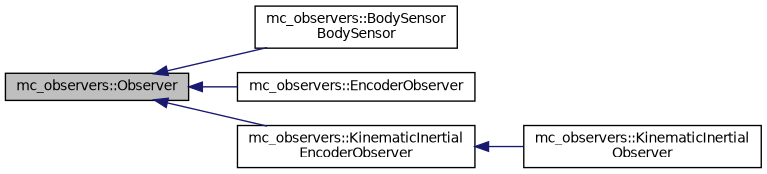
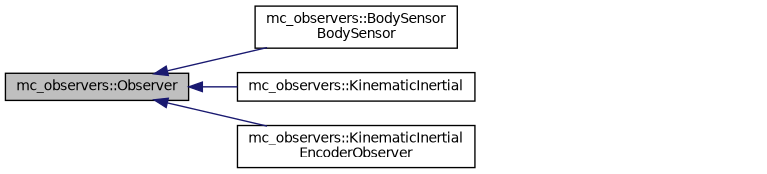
node "mc_observers::EncoderObserver": label "mc_observers::EncoderObserver" -> "mc_observers::KinematicInertial"
node "mc_observers::KinematicInertial Observer": removed
